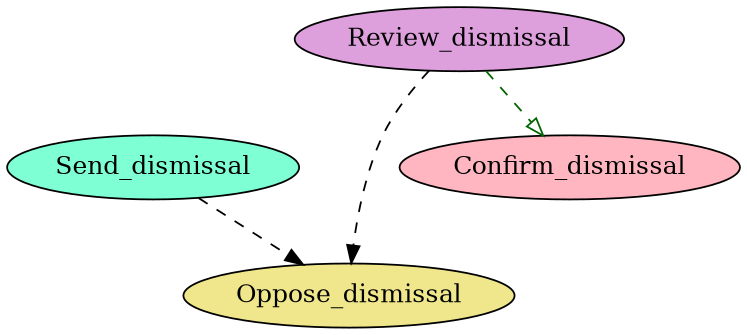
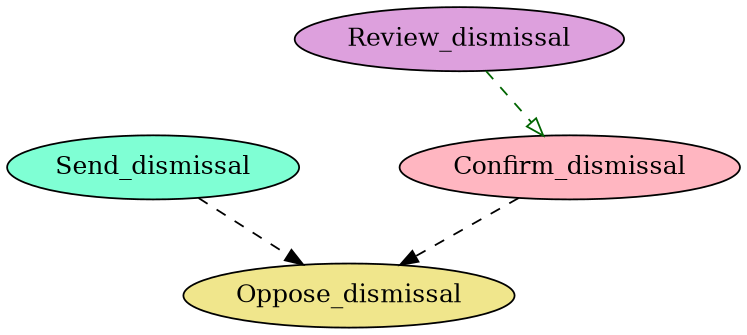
edge "Review_dismissal" -> "Oppose_dismissal": now "Confirm_dismissal" -> "Oppose_dismissal"
